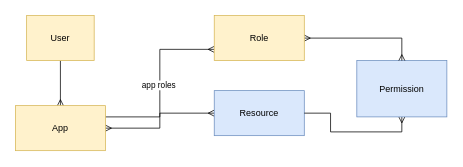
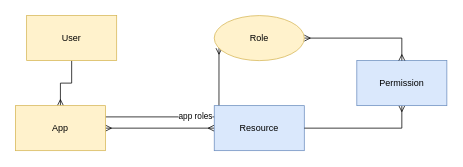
node "User": size 68x45 -> 90x45
node "Role": shape rectangle -> ellipse
node "Permission": size 90x56 -> 90x45
node "Resource": moved (259, 113) -> (259, 128)
